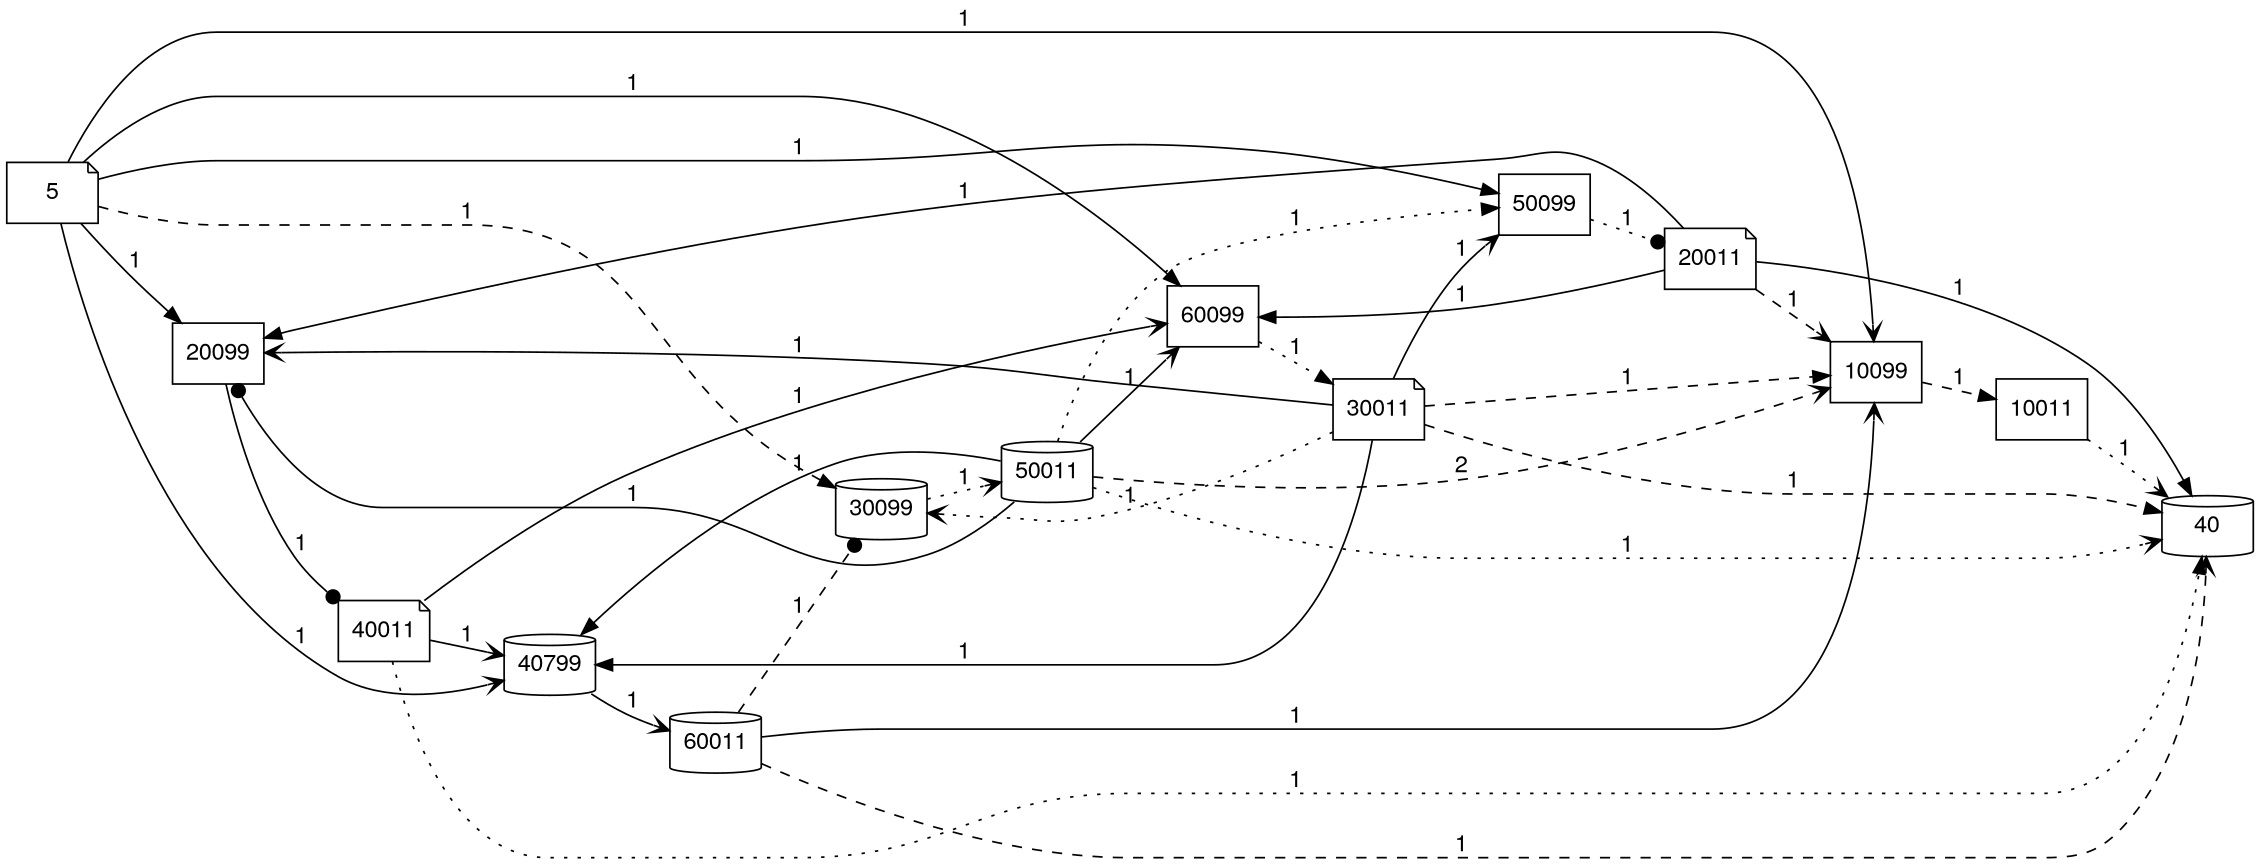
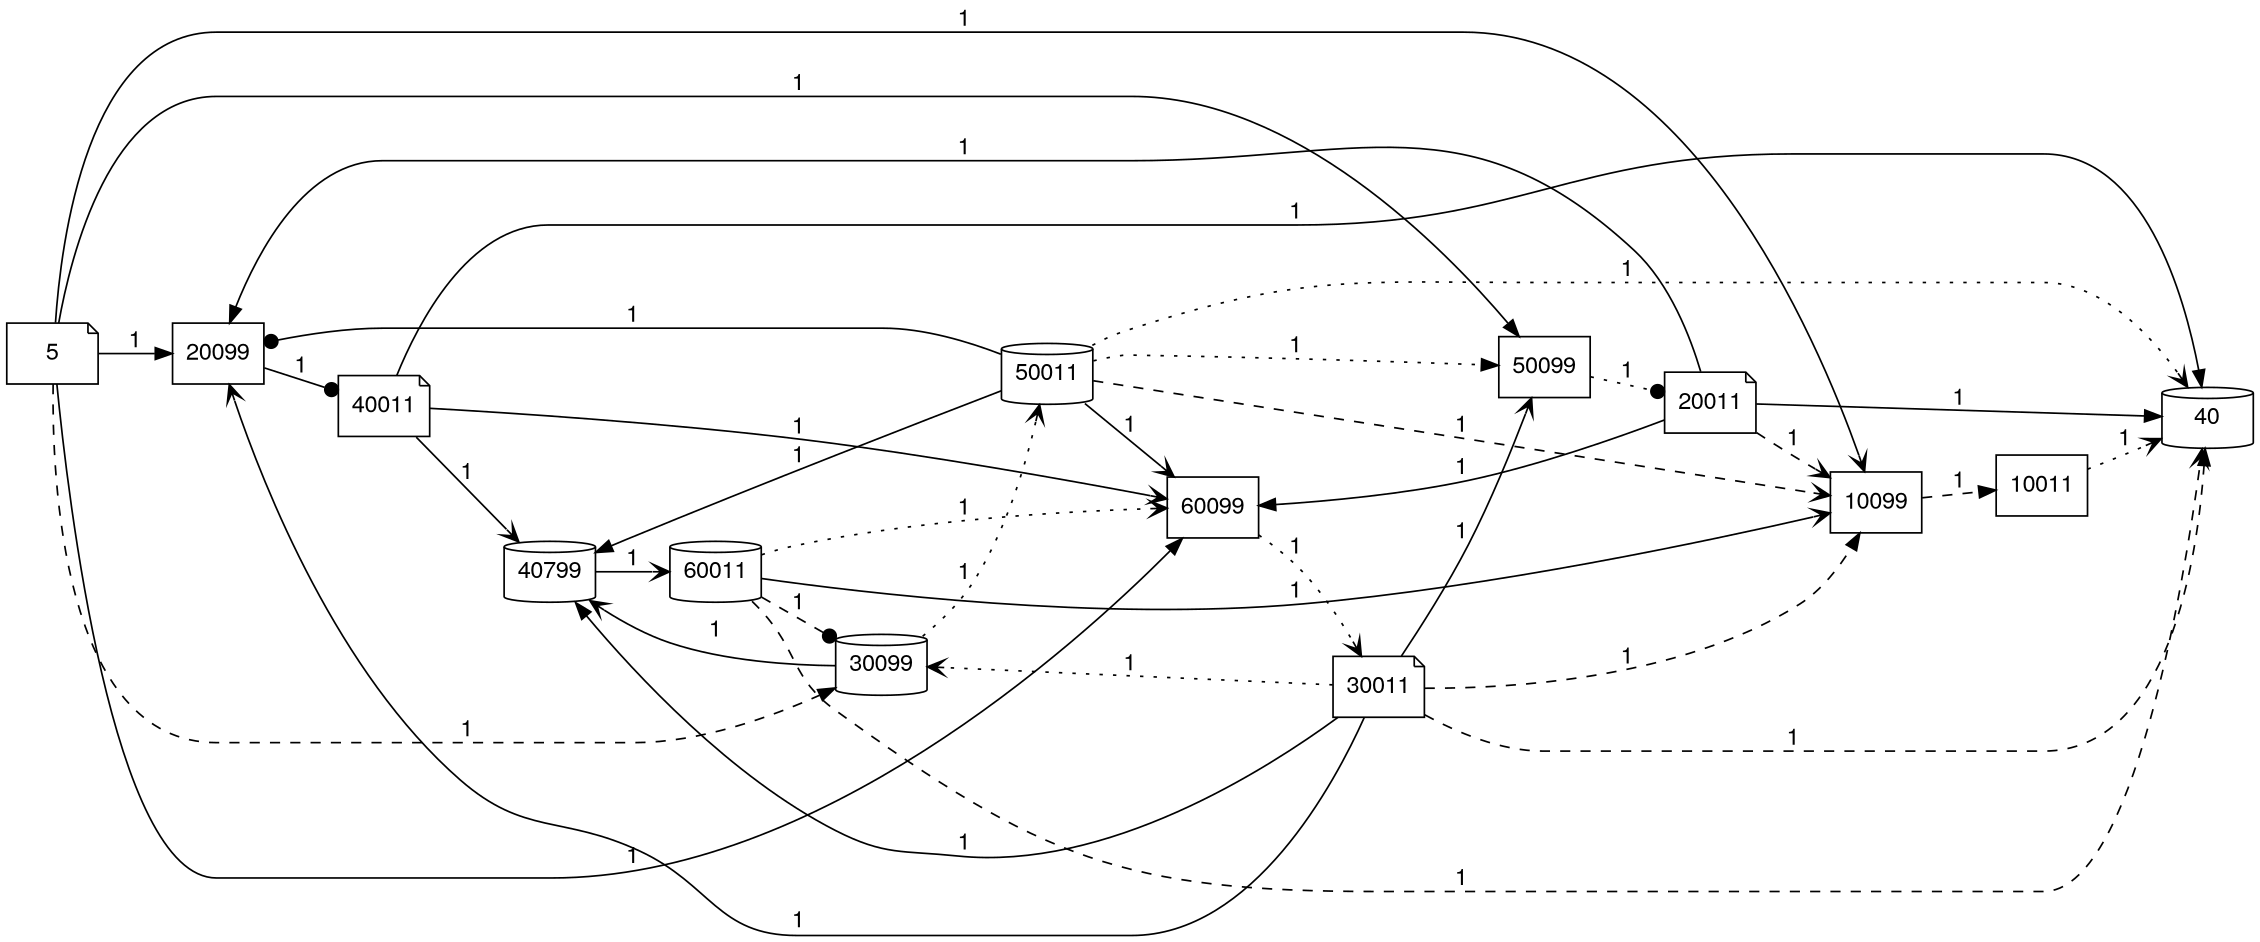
edge "60099" -> "30011": arrowhead normal -> vee
edge "50011" -> "10099": label "2" -> "1"
edge "60011" -> "60099": added, label "1"
edge "5" -> "40799": now "30099" -> "40799"
edge "40011" -> "40": style dotted -> solid
